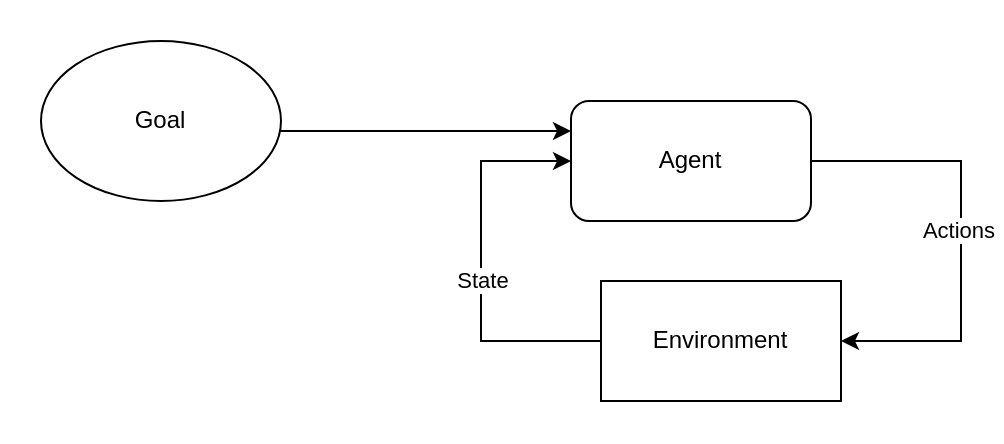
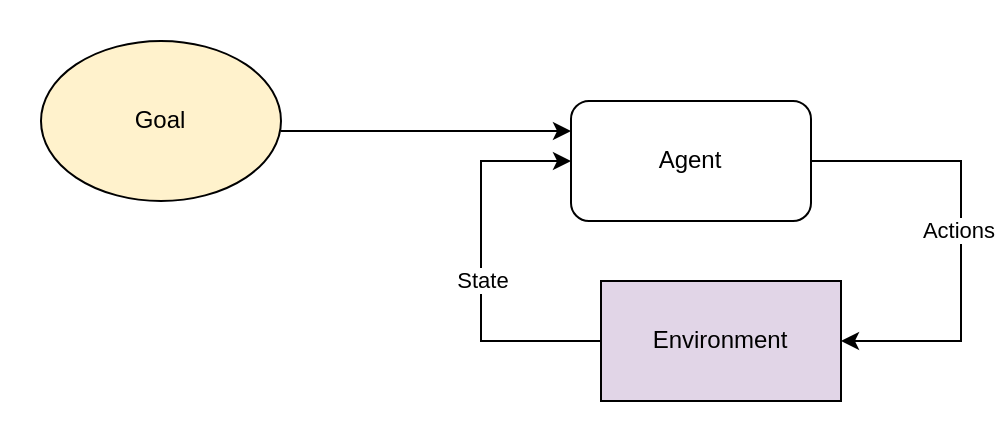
node "Goal": fillcolor #ffffff -> #fff2cc
node "Environment": fillcolor #ffffff -> #e1d5e7
